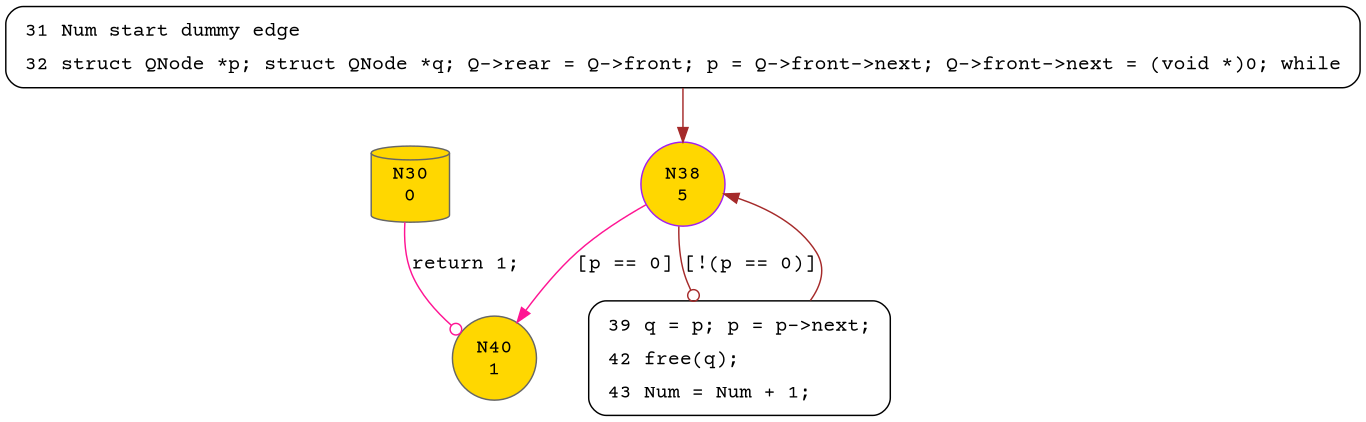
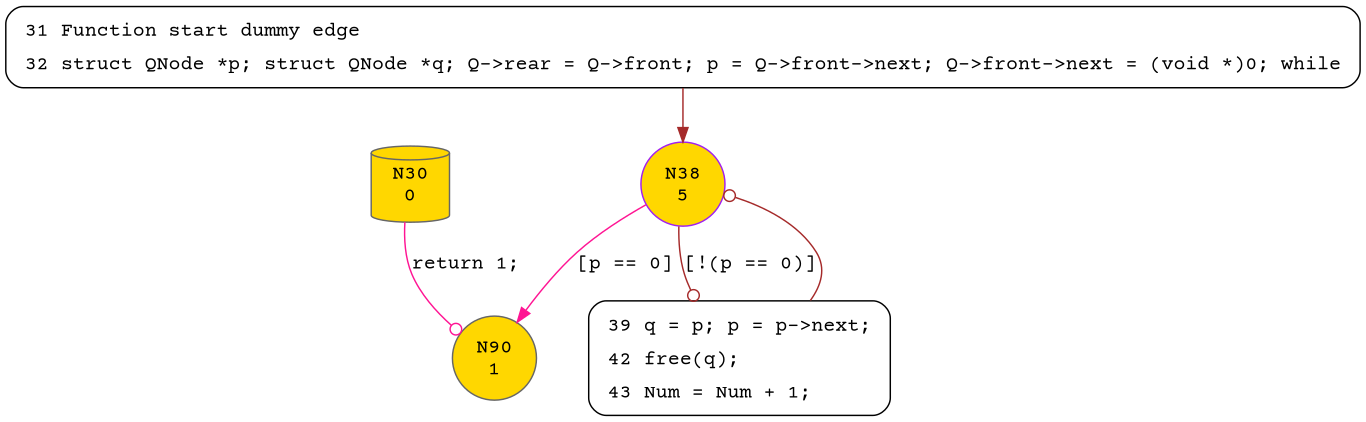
node "31": text "Num start dummy edge" -> "Function start dummy edge"
edge "39" -> "N38 5": arrowhead normal -> odot
node "N40 1": label "N40 1" -> "N90 1"
